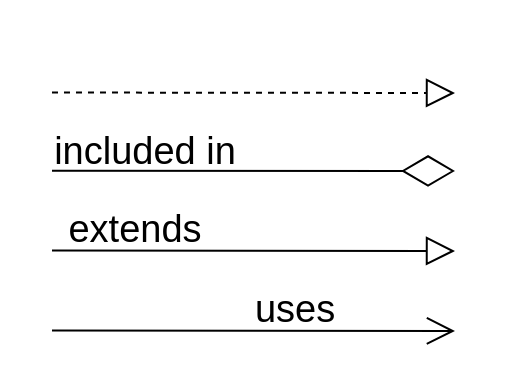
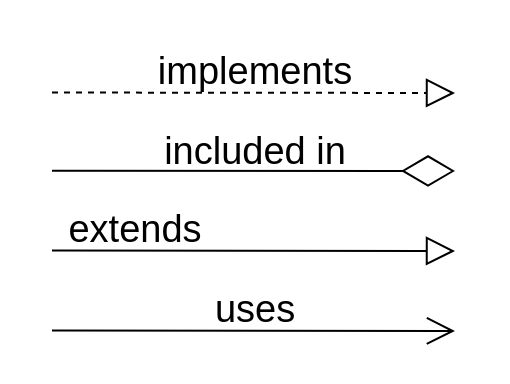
node "implements": added
node "included in": moved (145, 153) -> (255, 153)
node "uses": moved (295, 311) -> (255, 311)
